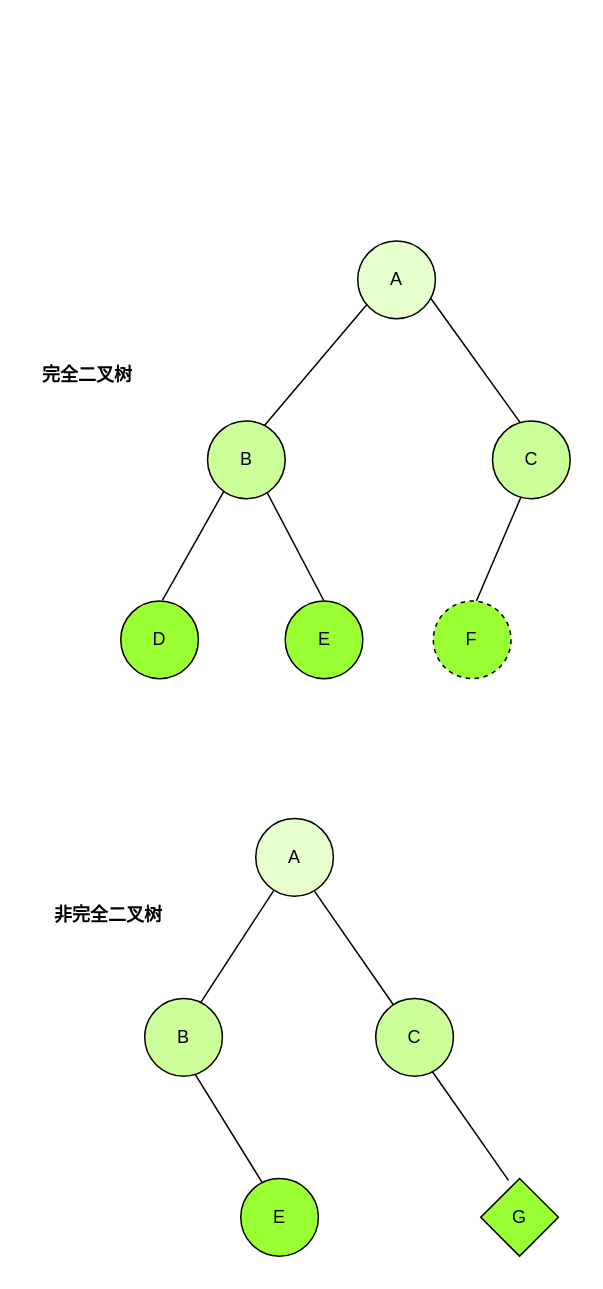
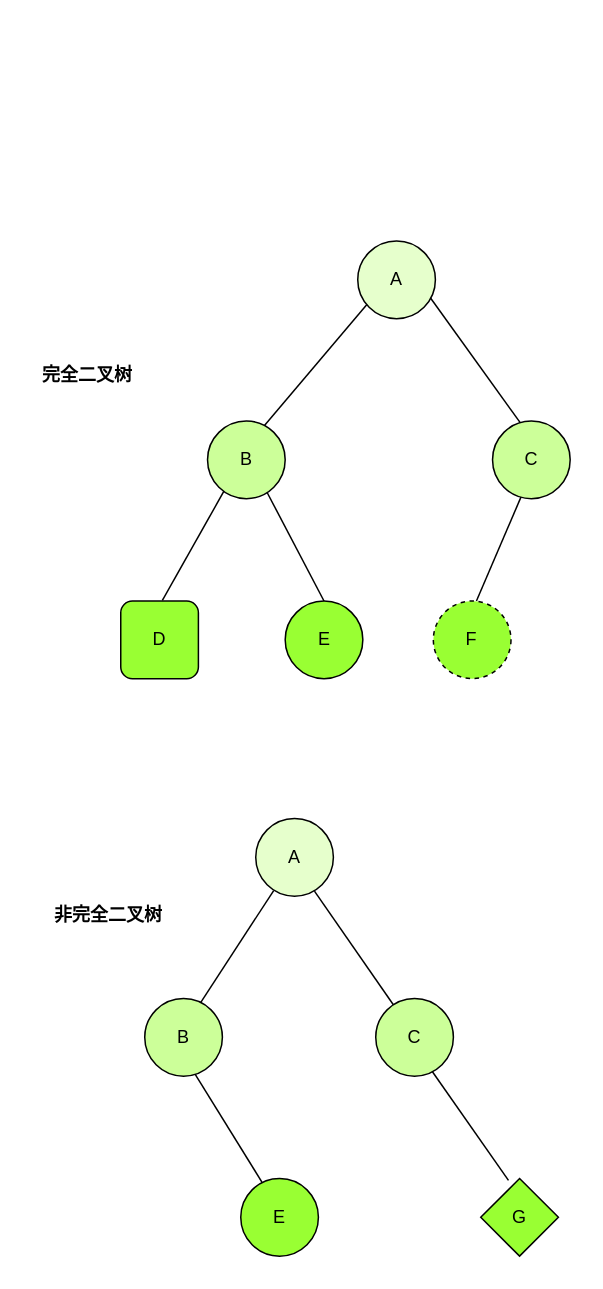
node "D": shape ellipse -> rounded rectangle
